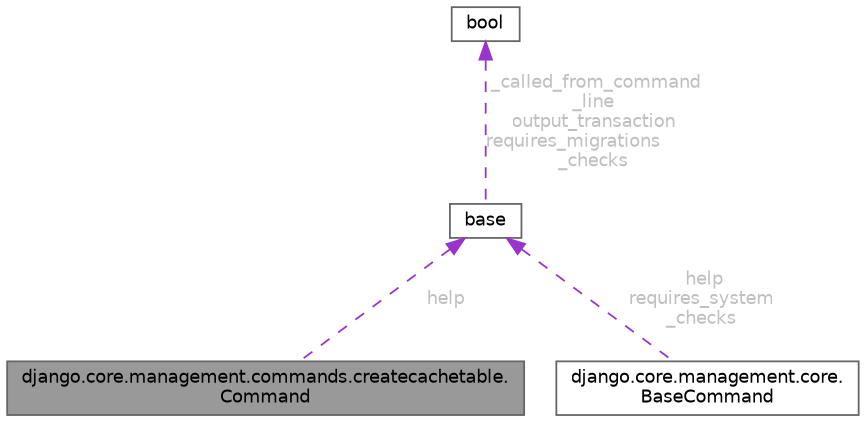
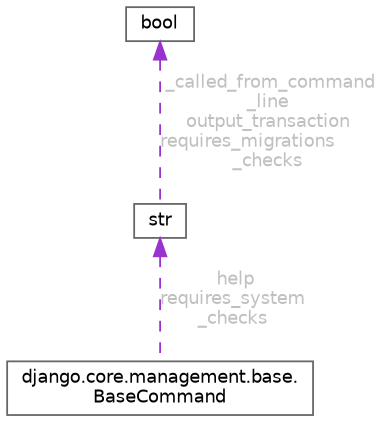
node "base": label "base" -> "str"
node "django.core.management.commands.createcachetable. Command": removed
node "django.core.management.core. BaseCommand": label "django.core.management.core. BaseCommand" -> "django.core.management.base. BaseCommand"
